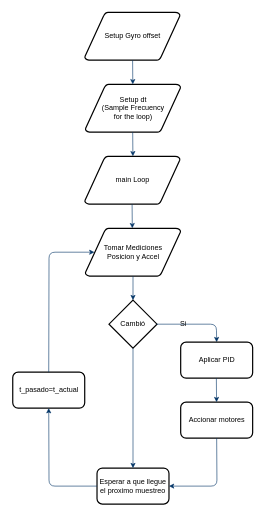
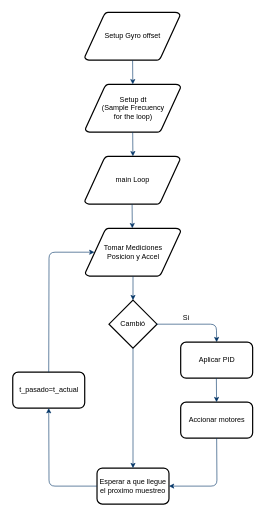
node "Si": moved (183, 324) -> (186, 318)
